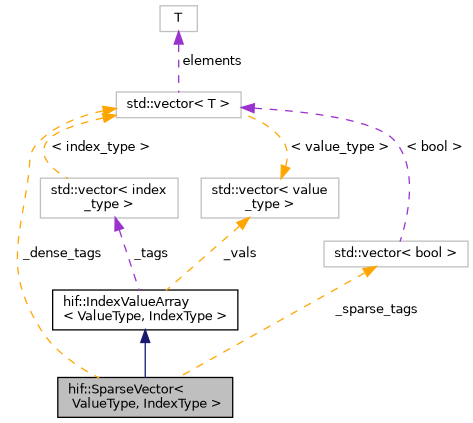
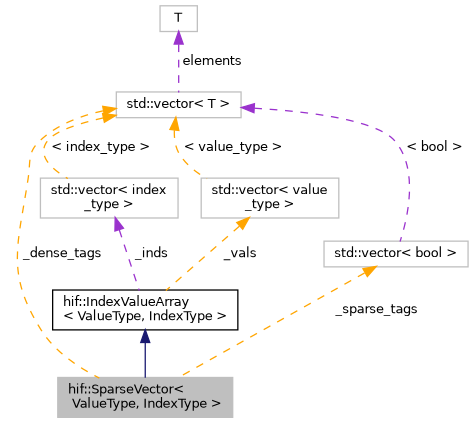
edge "std::vector< T >" -> "std::vector< value _type >": reversed
edge "hif::IndexValueArray < ValueType, IndexType >" -> "std::vector< index _type >": label " _tags" -> " _inds"
node "hif::SparseVector< ValueType, IndexType >": color black -> grey75
